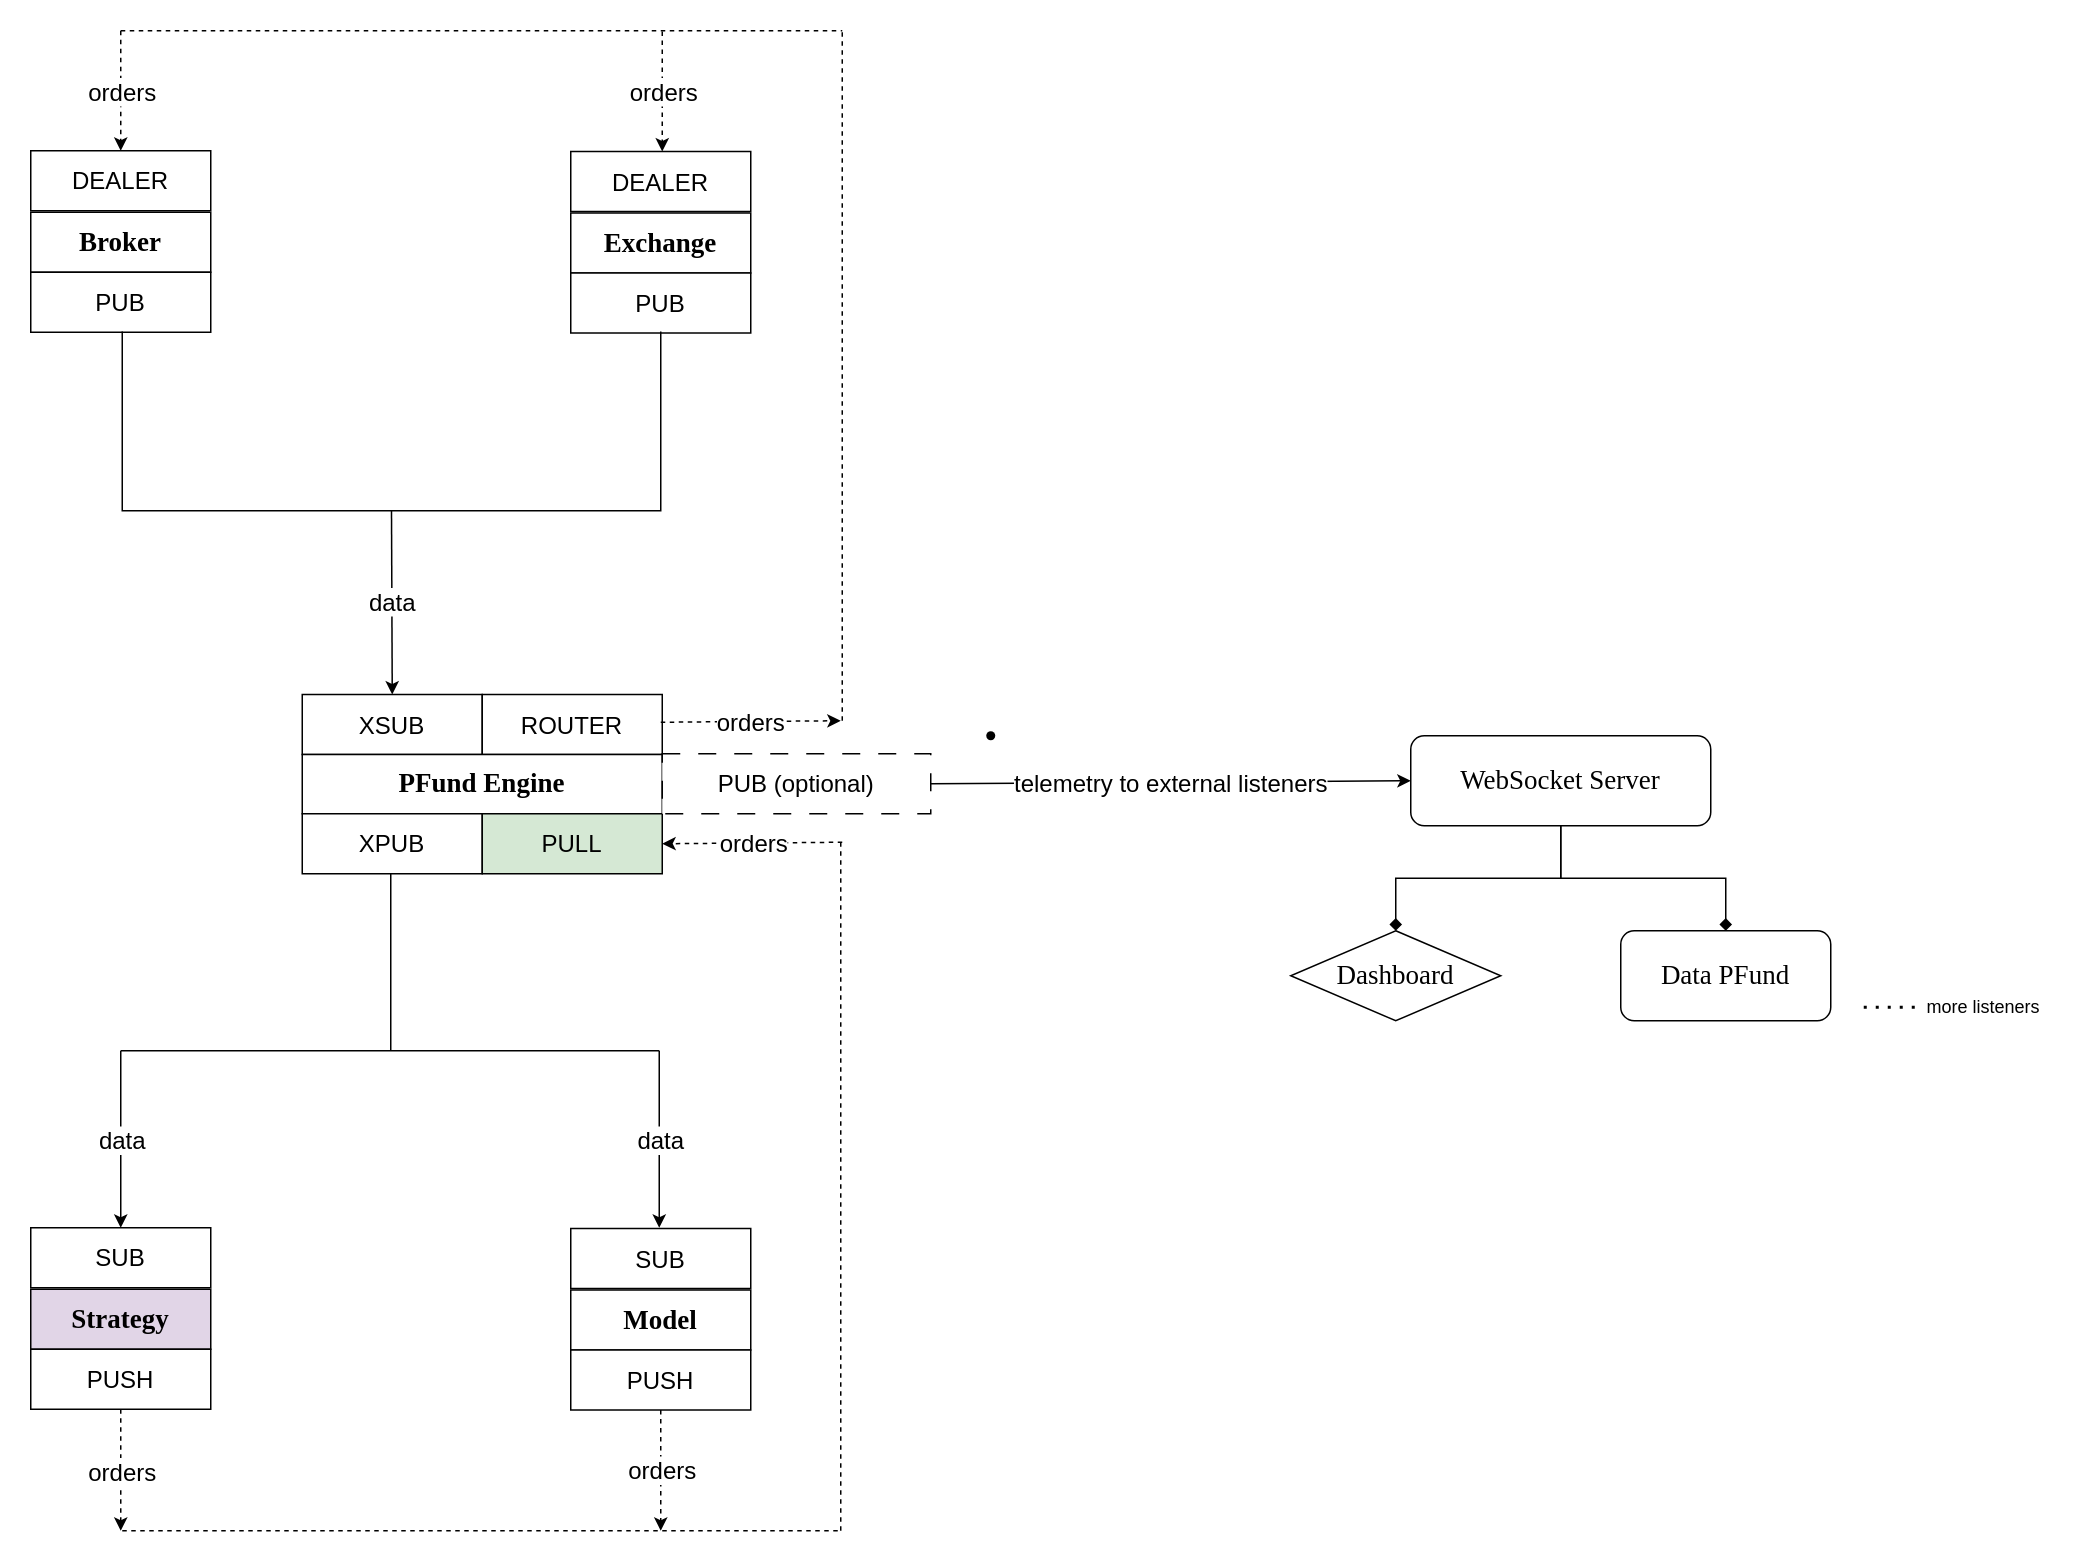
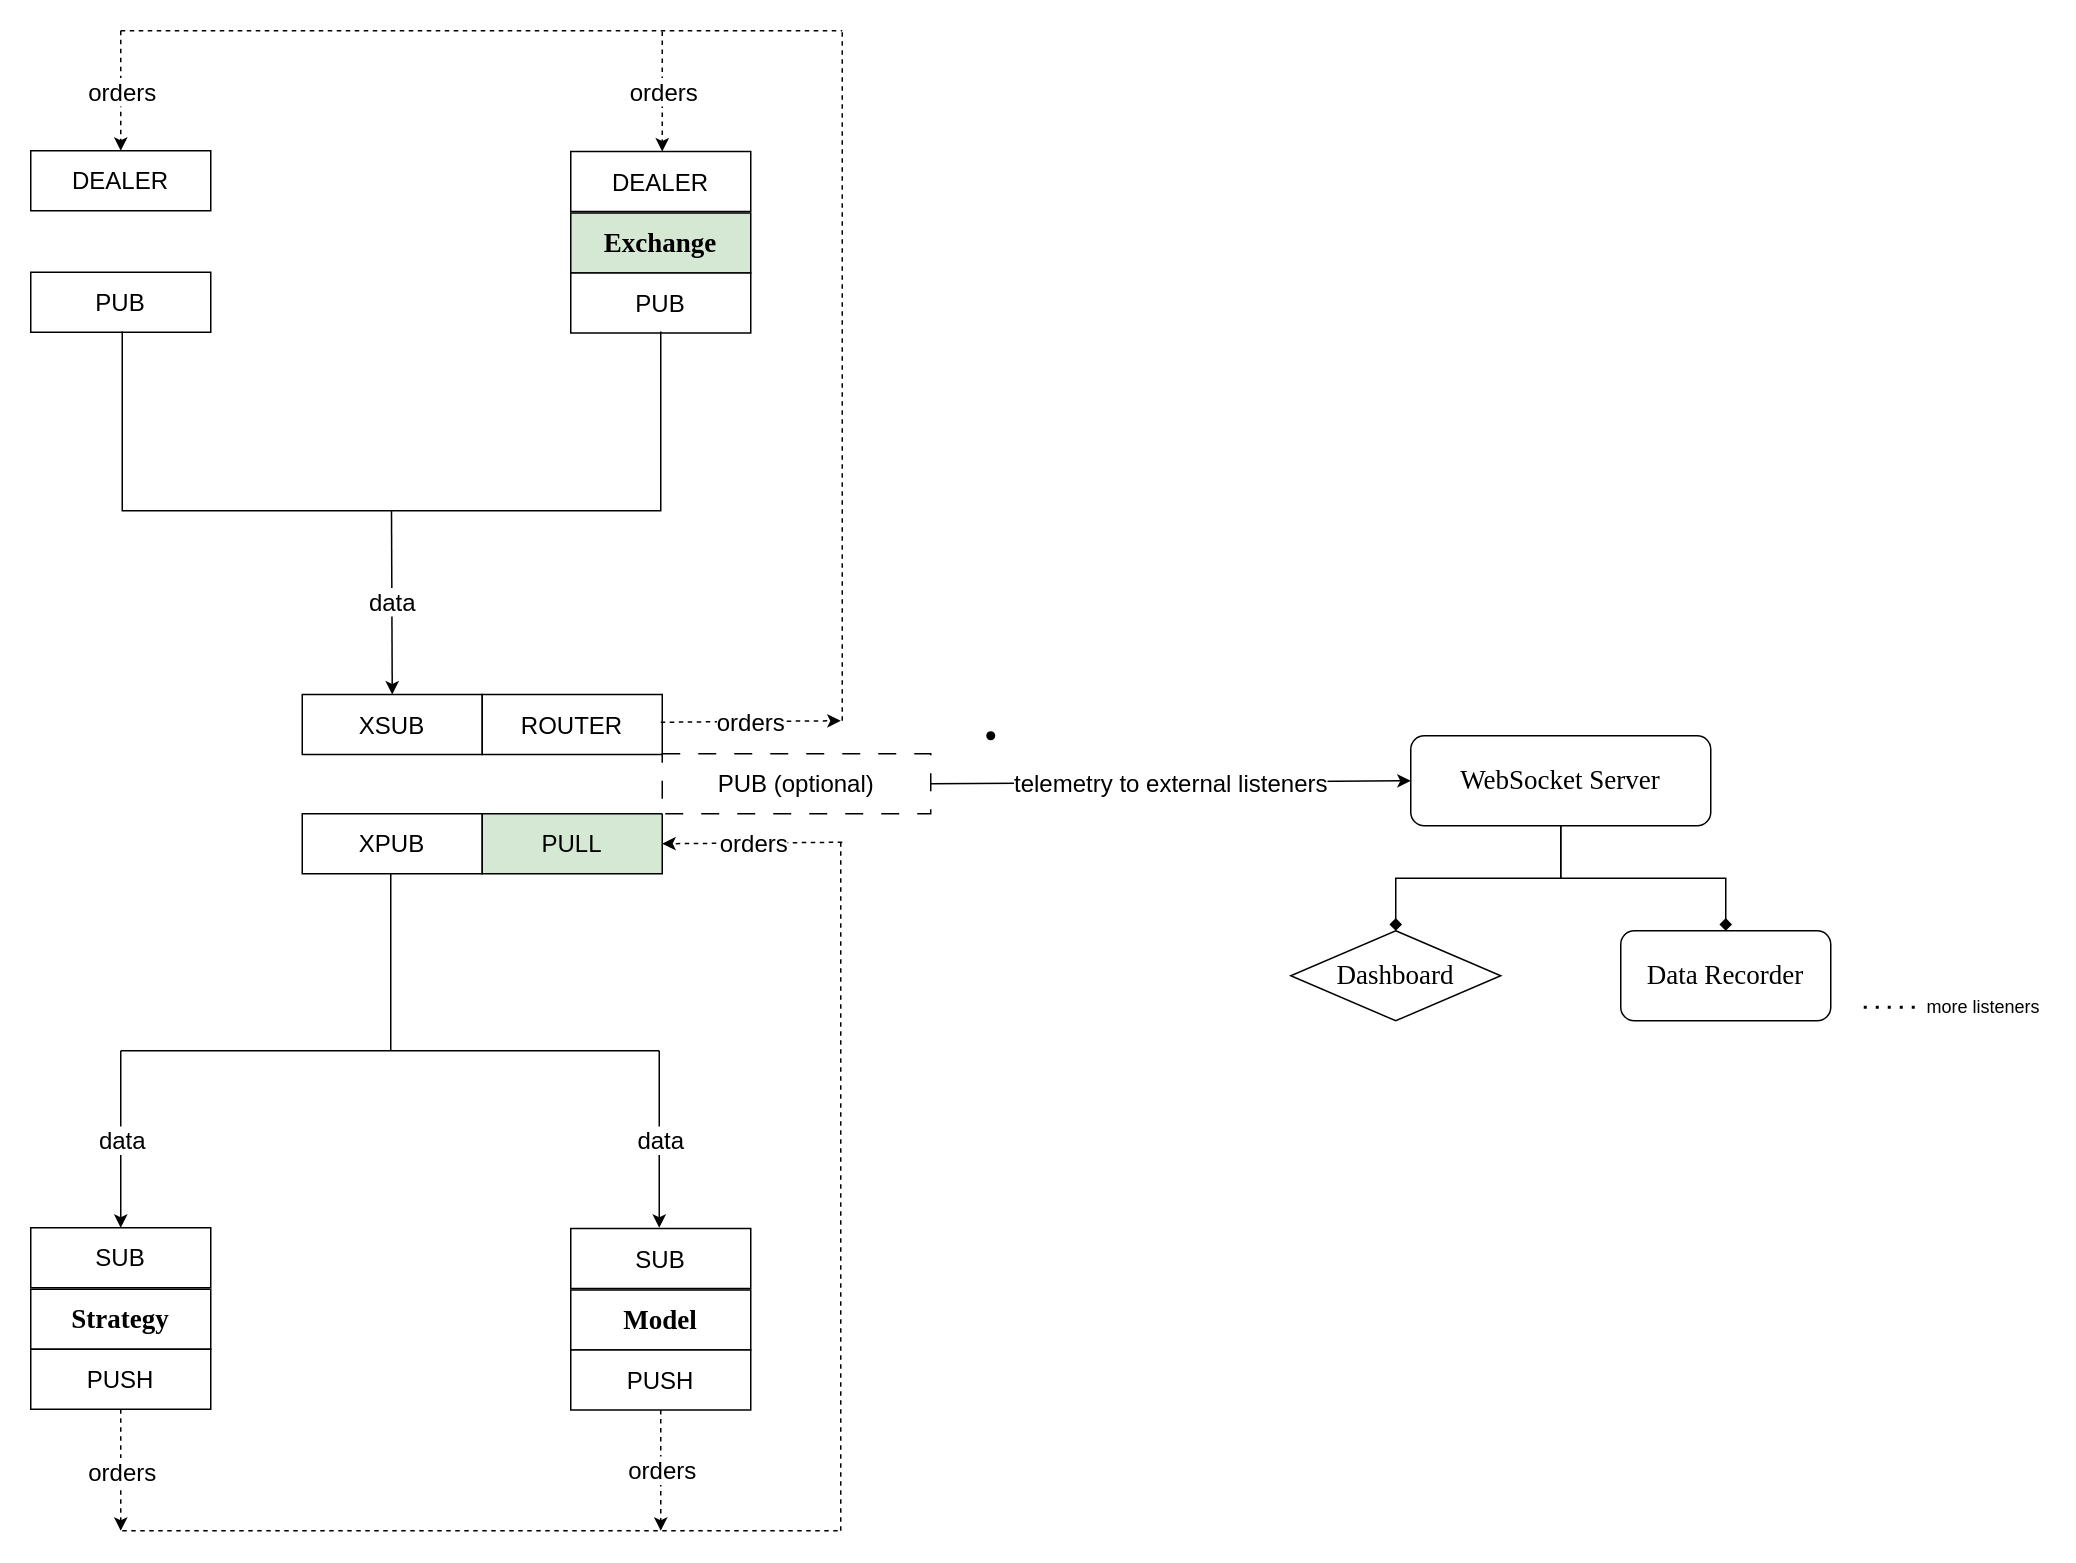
node "Broker": removed
node "Exchange": fillcolor #ffffff -> #d5e8d4
node "PFund Engine": removed
node "Data PFund": label "Data PFund" -> "Data Recorder"
node "Strategy": fillcolor #e1d5e7 -> #ffffff
